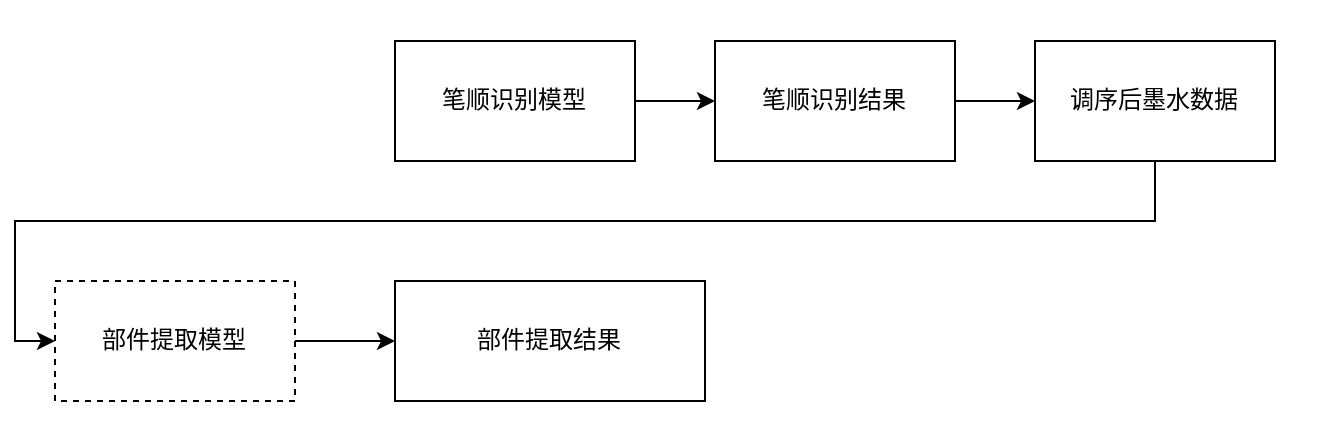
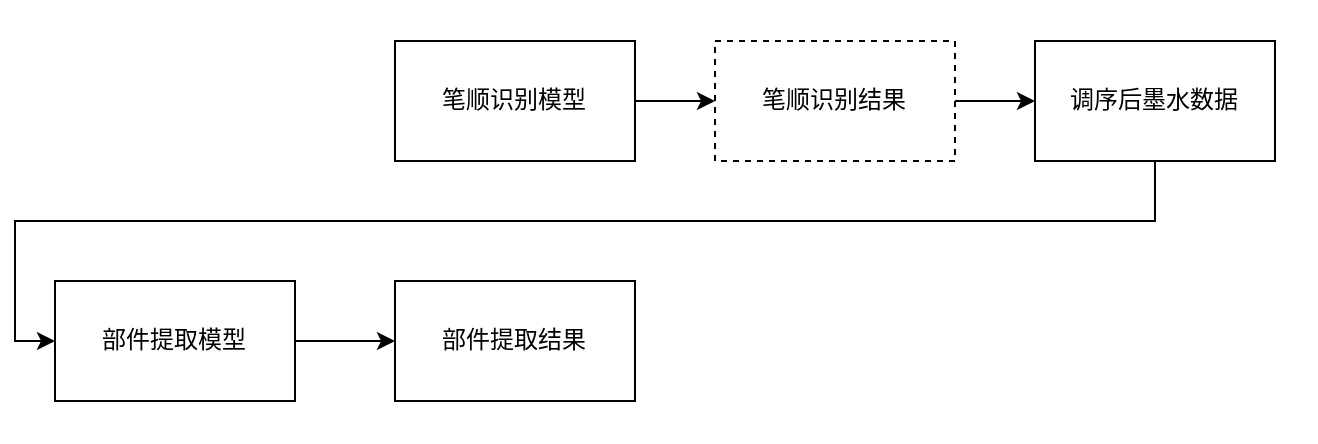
node "笔顺识别结果": style solid -> dashed
node "部件提取模型": style dashed -> solid
node "部件提取结果": size 310x120 -> 240x120
